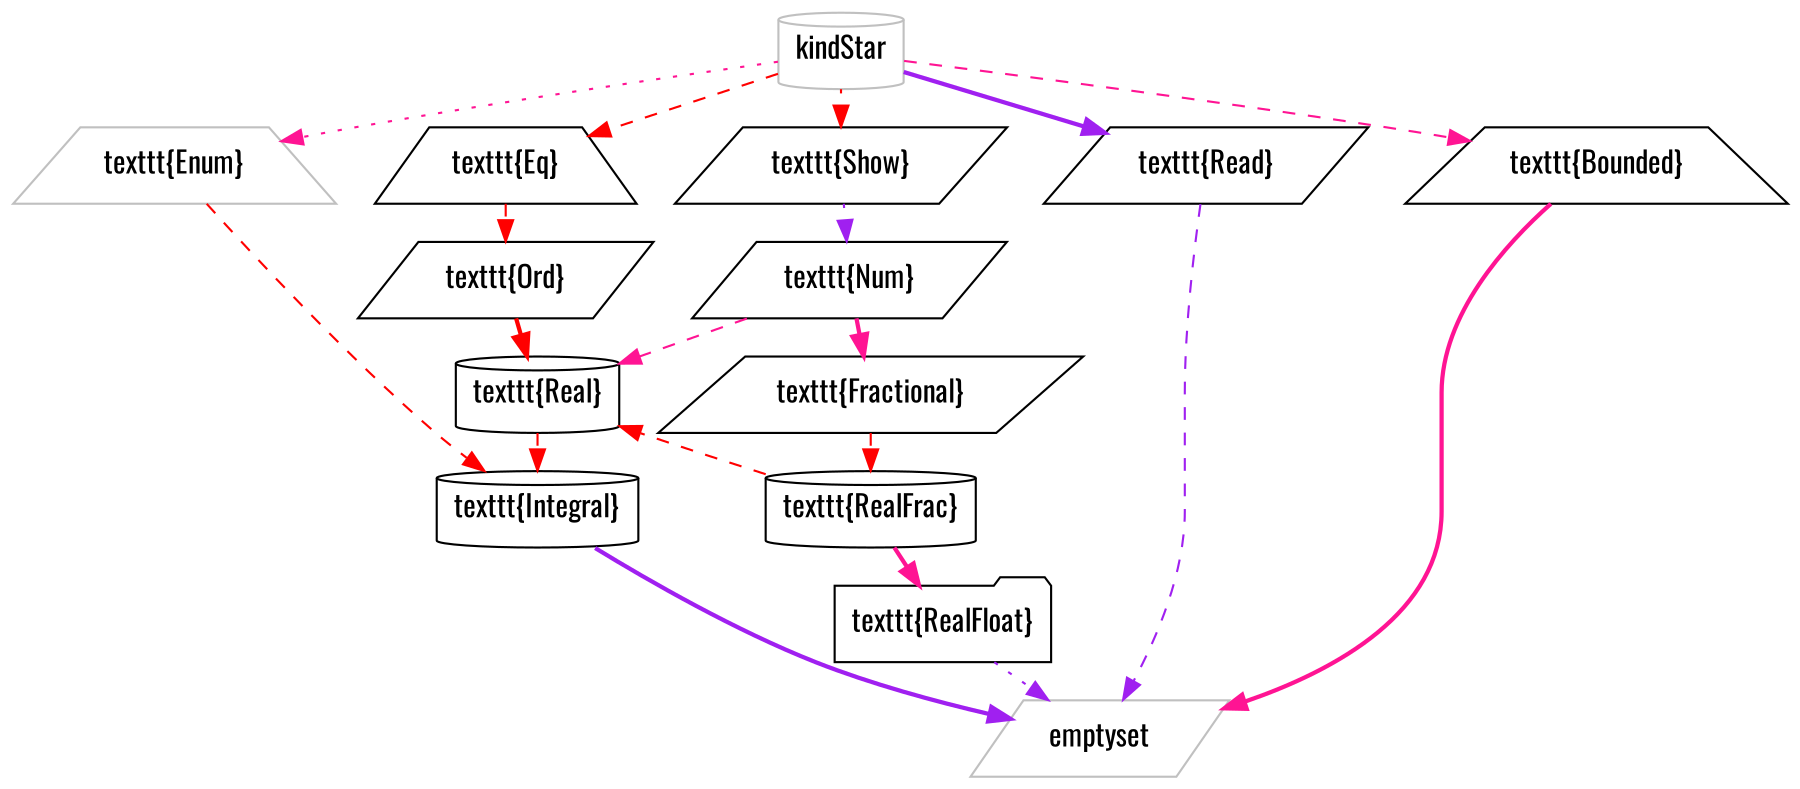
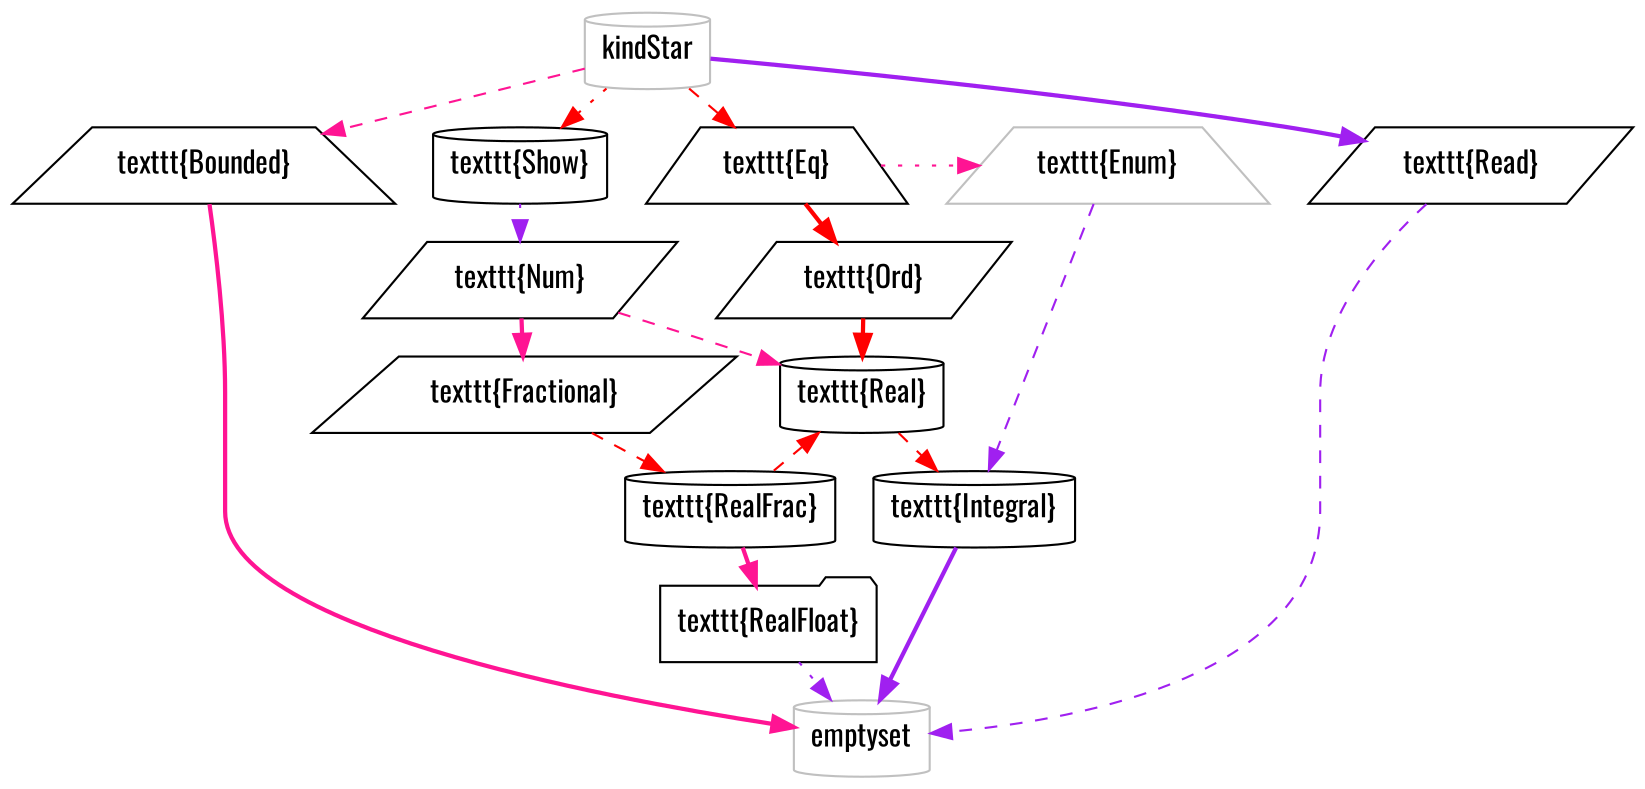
edge "kindStar" -> "texttt{Enum}": now "texttt{Eq}" -> "texttt{Enum}"
node "texttt{Show}": shape parallelogram -> cylinder
edge "texttt{Eq}" -> "texttt{Ord}": style dashed -> bold
edge "texttt{Enum}" -> "texttt{Integral}": color red -> purple
node "emptyset": shape parallelogram -> cylinder
